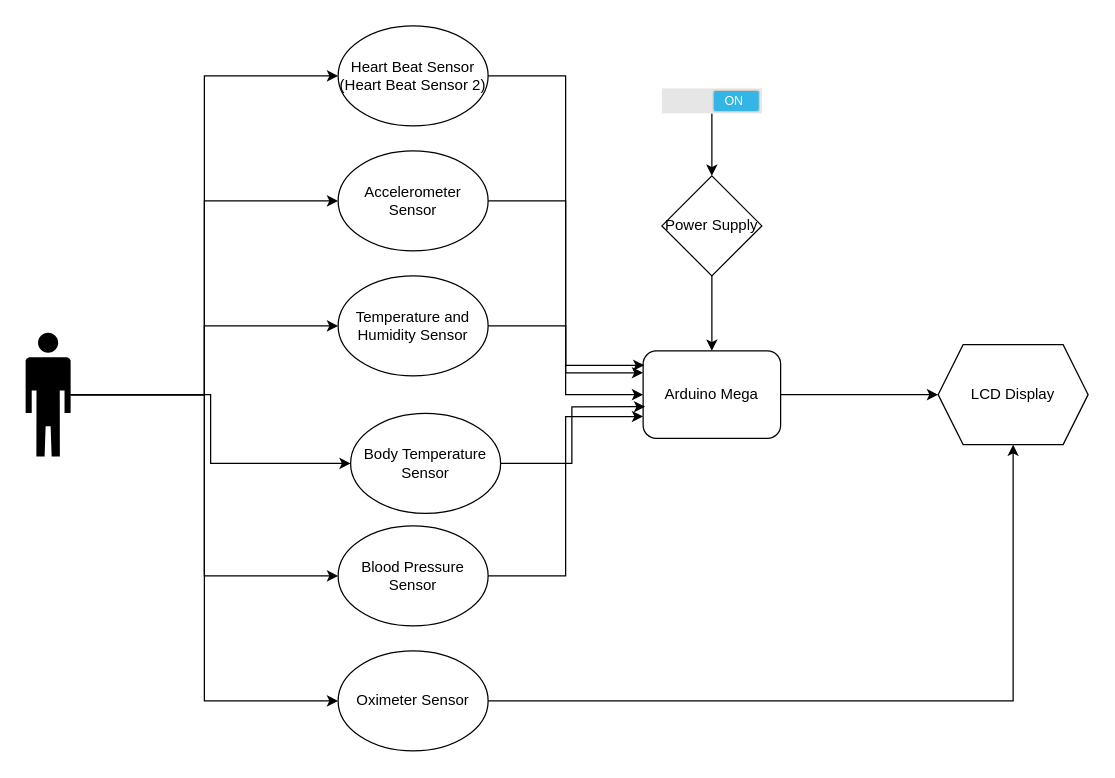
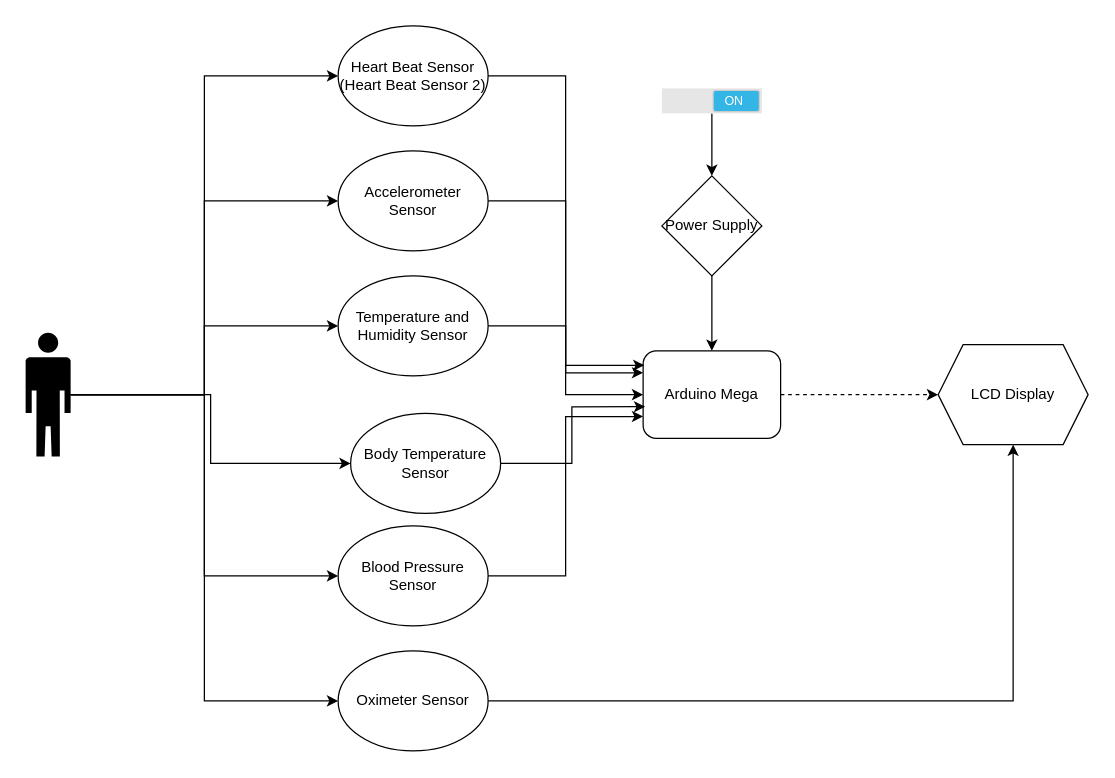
edge "Arduino Mega" -> "LCD Display": style solid -> dashed
